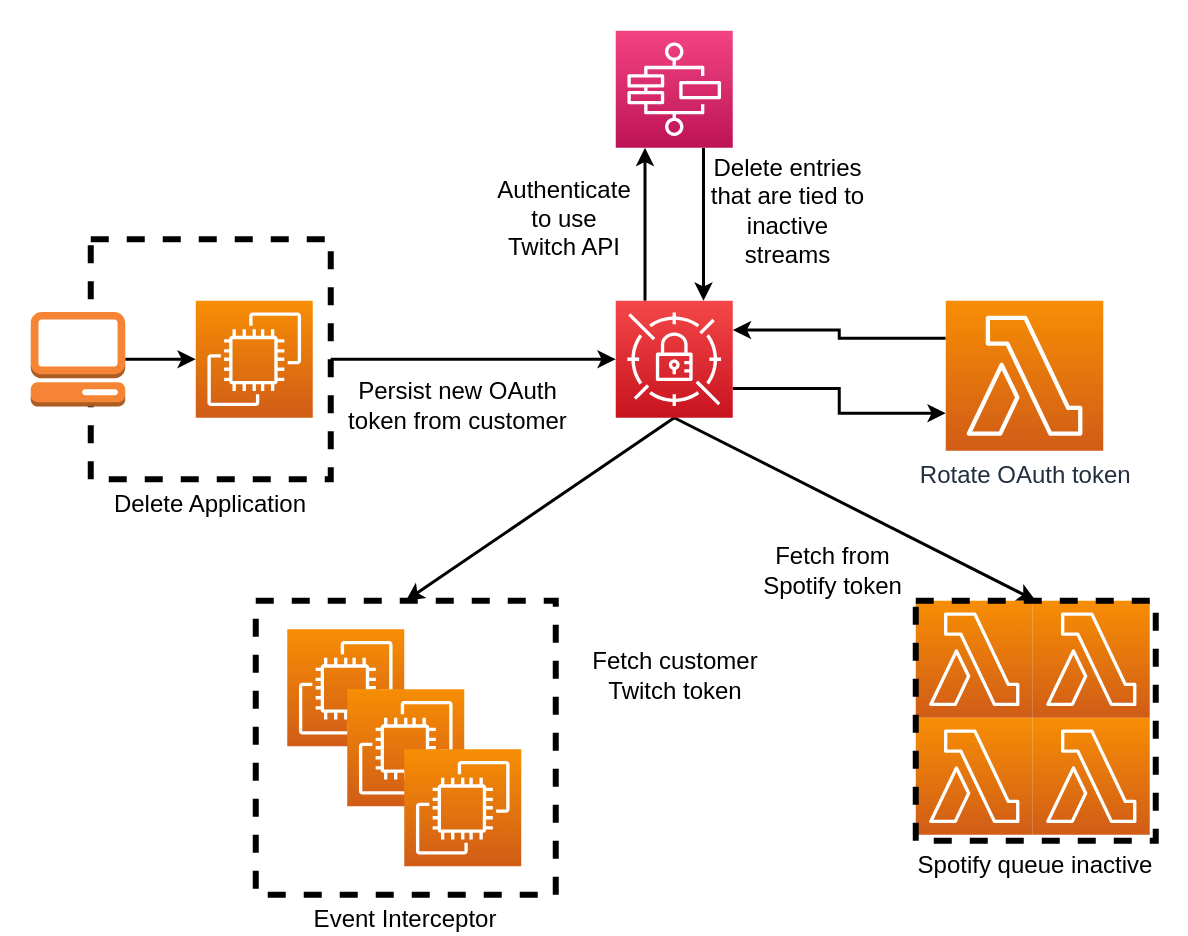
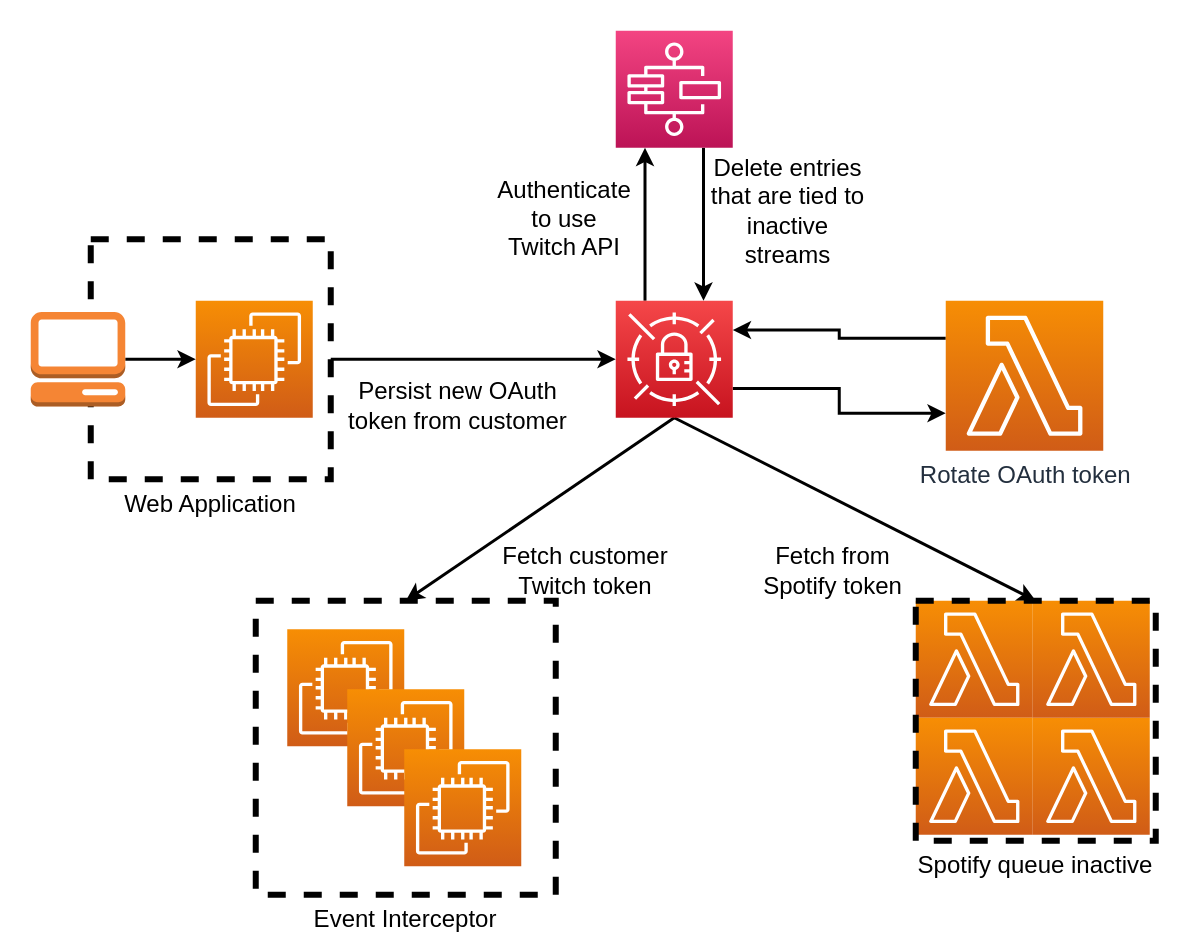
node "Delete Application": label "Delete Application" -> "Web Application"
node "Fetch customer Twitch token": moved (676, 676) -> (586, 571)
